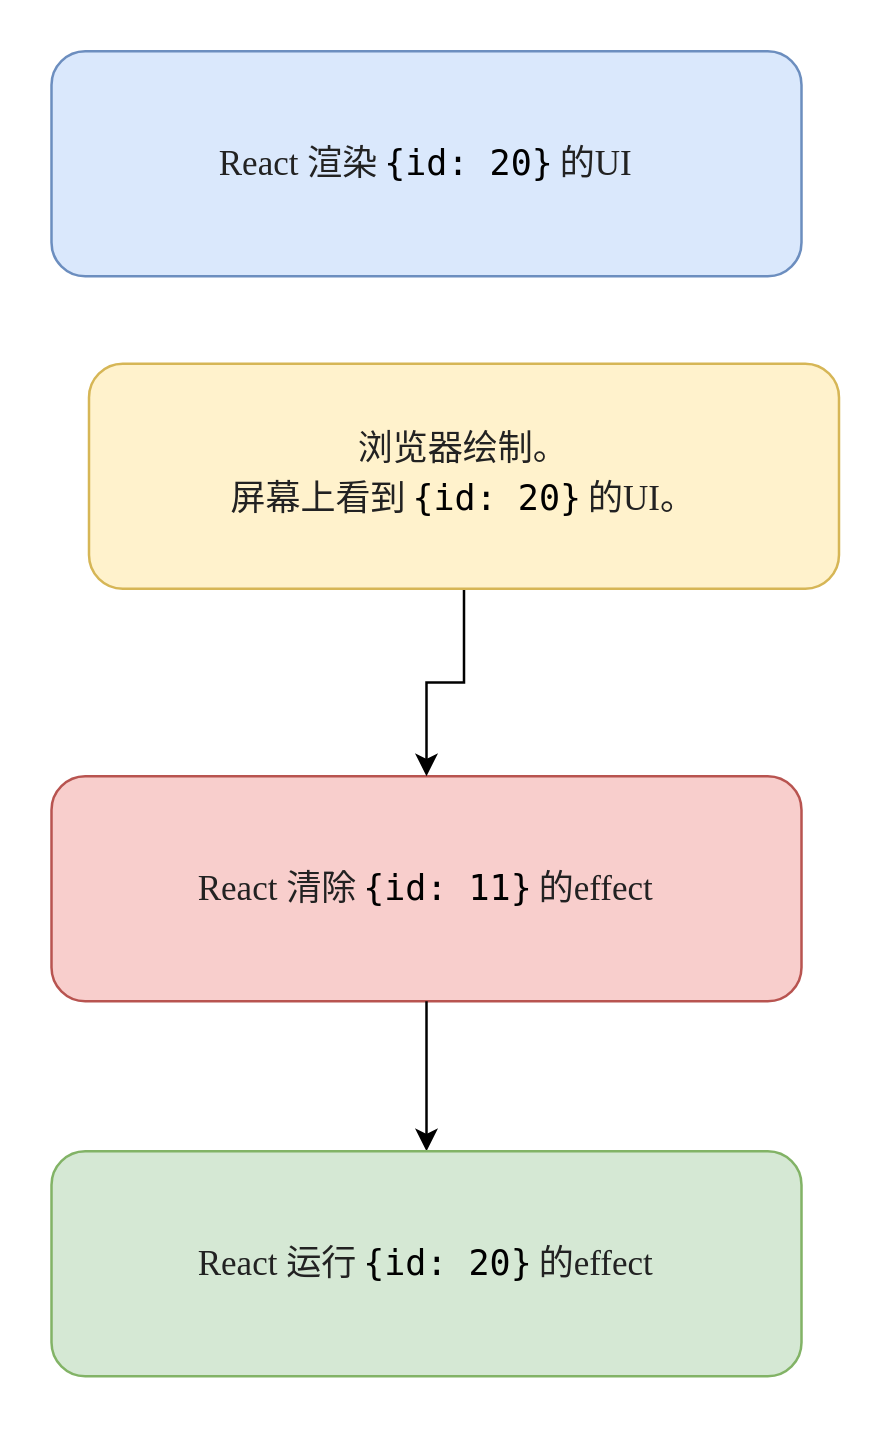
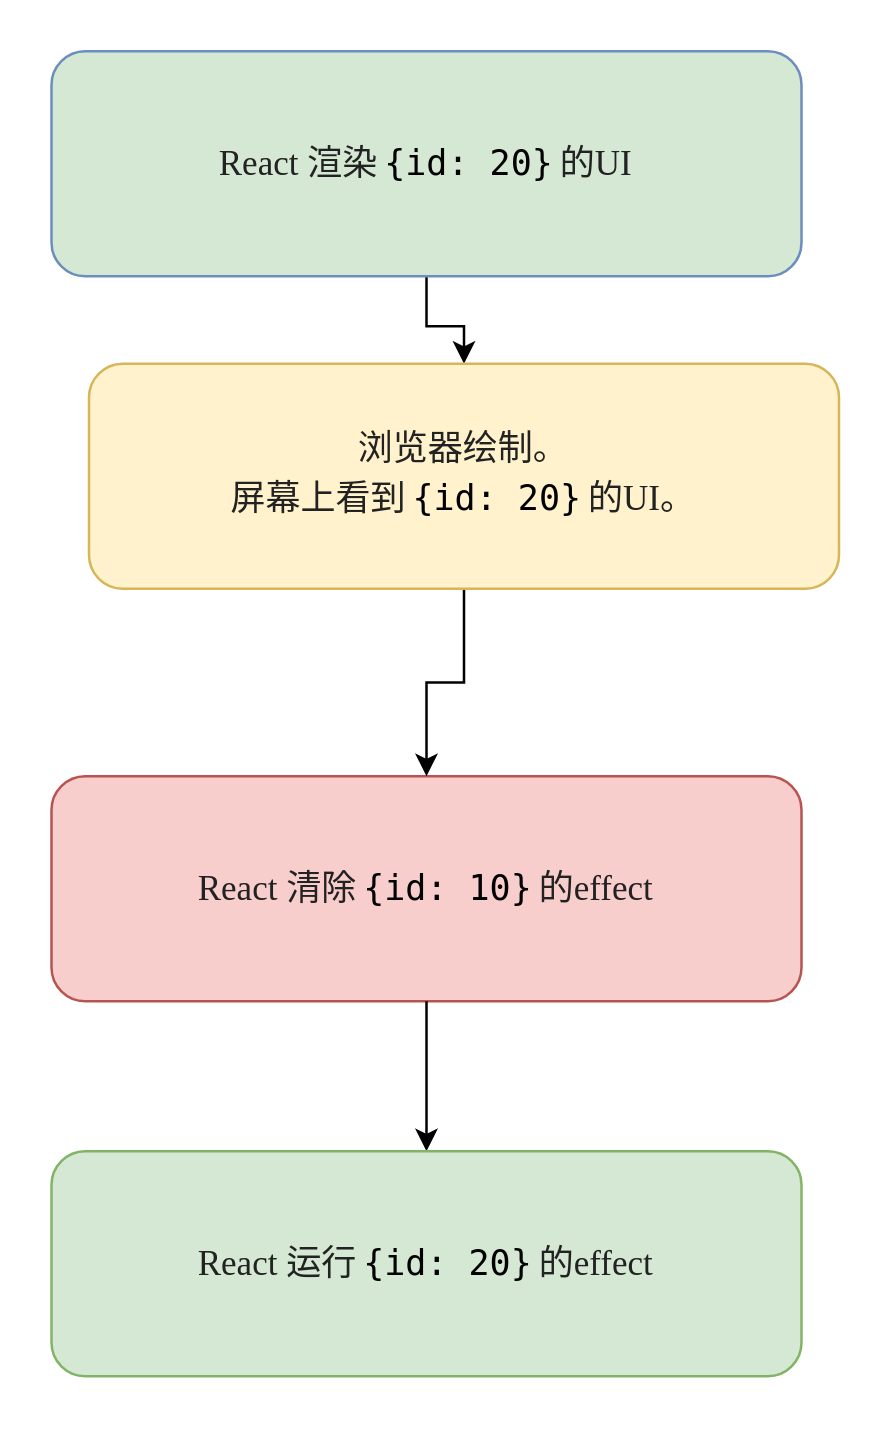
node "React 渲染{id: 20}的UI": fillcolor #dae8fc -> #d5e8d4
edge "React 渲染{id: 20}的UI" -> "浏览器绘制。 屏幕上看到{id: 20}的UI。": added
node "React 清除{id: 11}的effect": label "React 清除{id: 11}的effect" -> "React 清除{id: 10}的effect"
